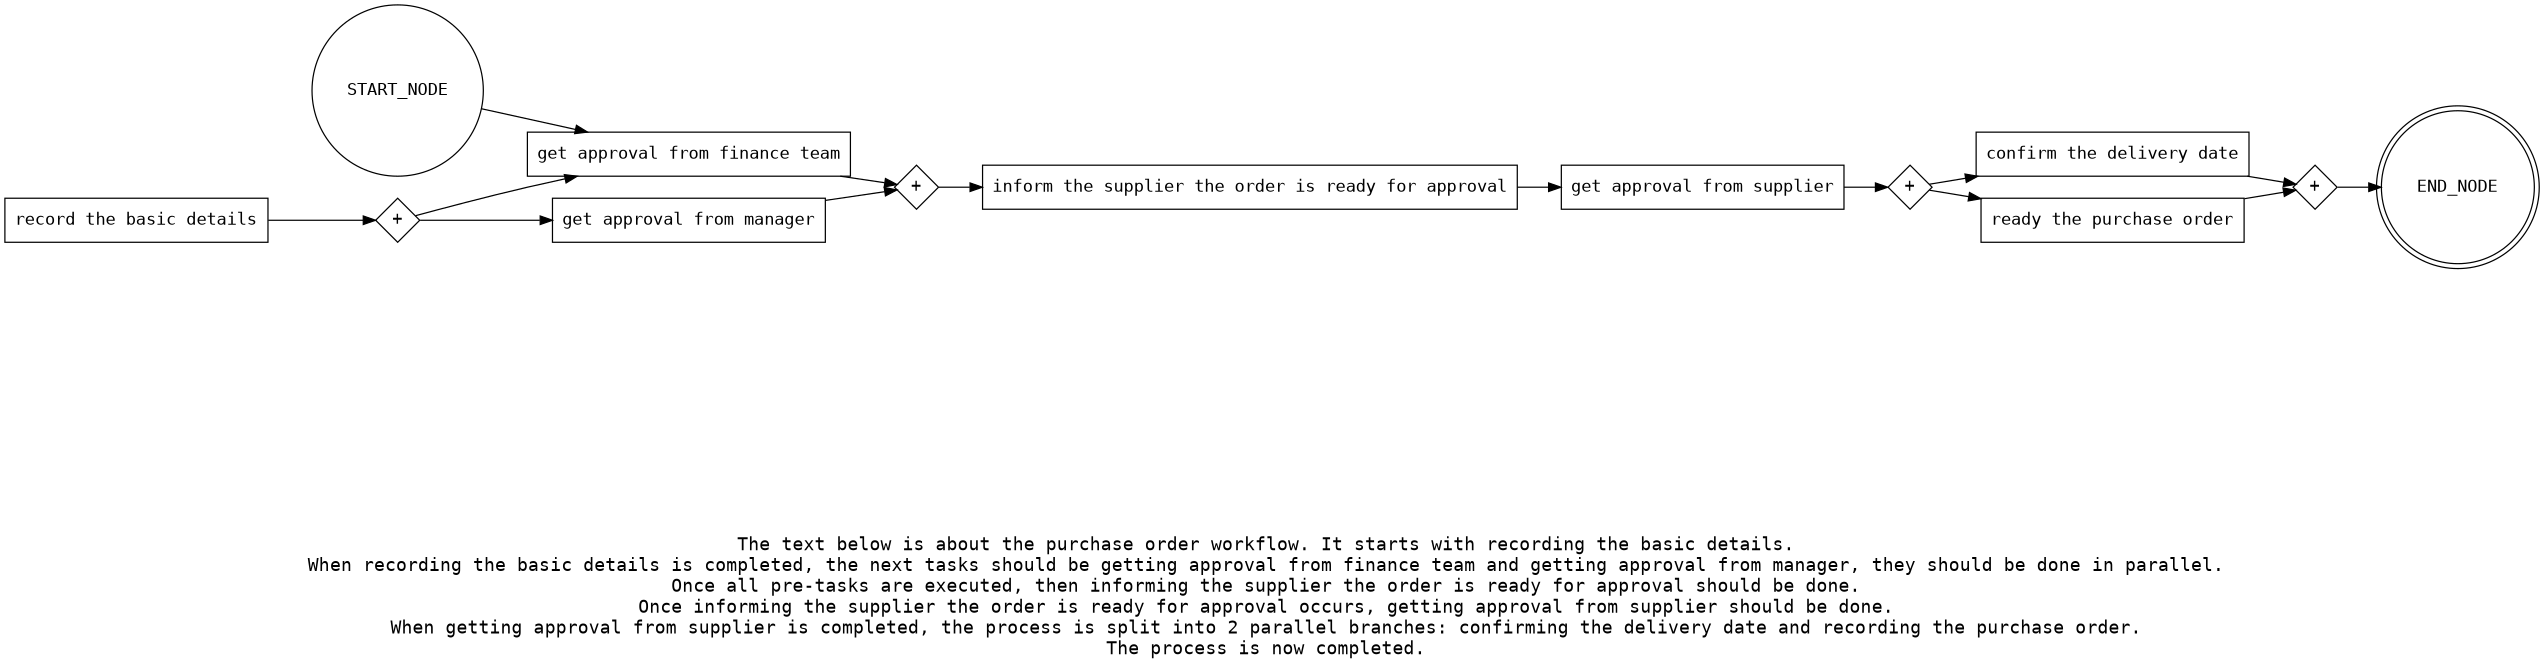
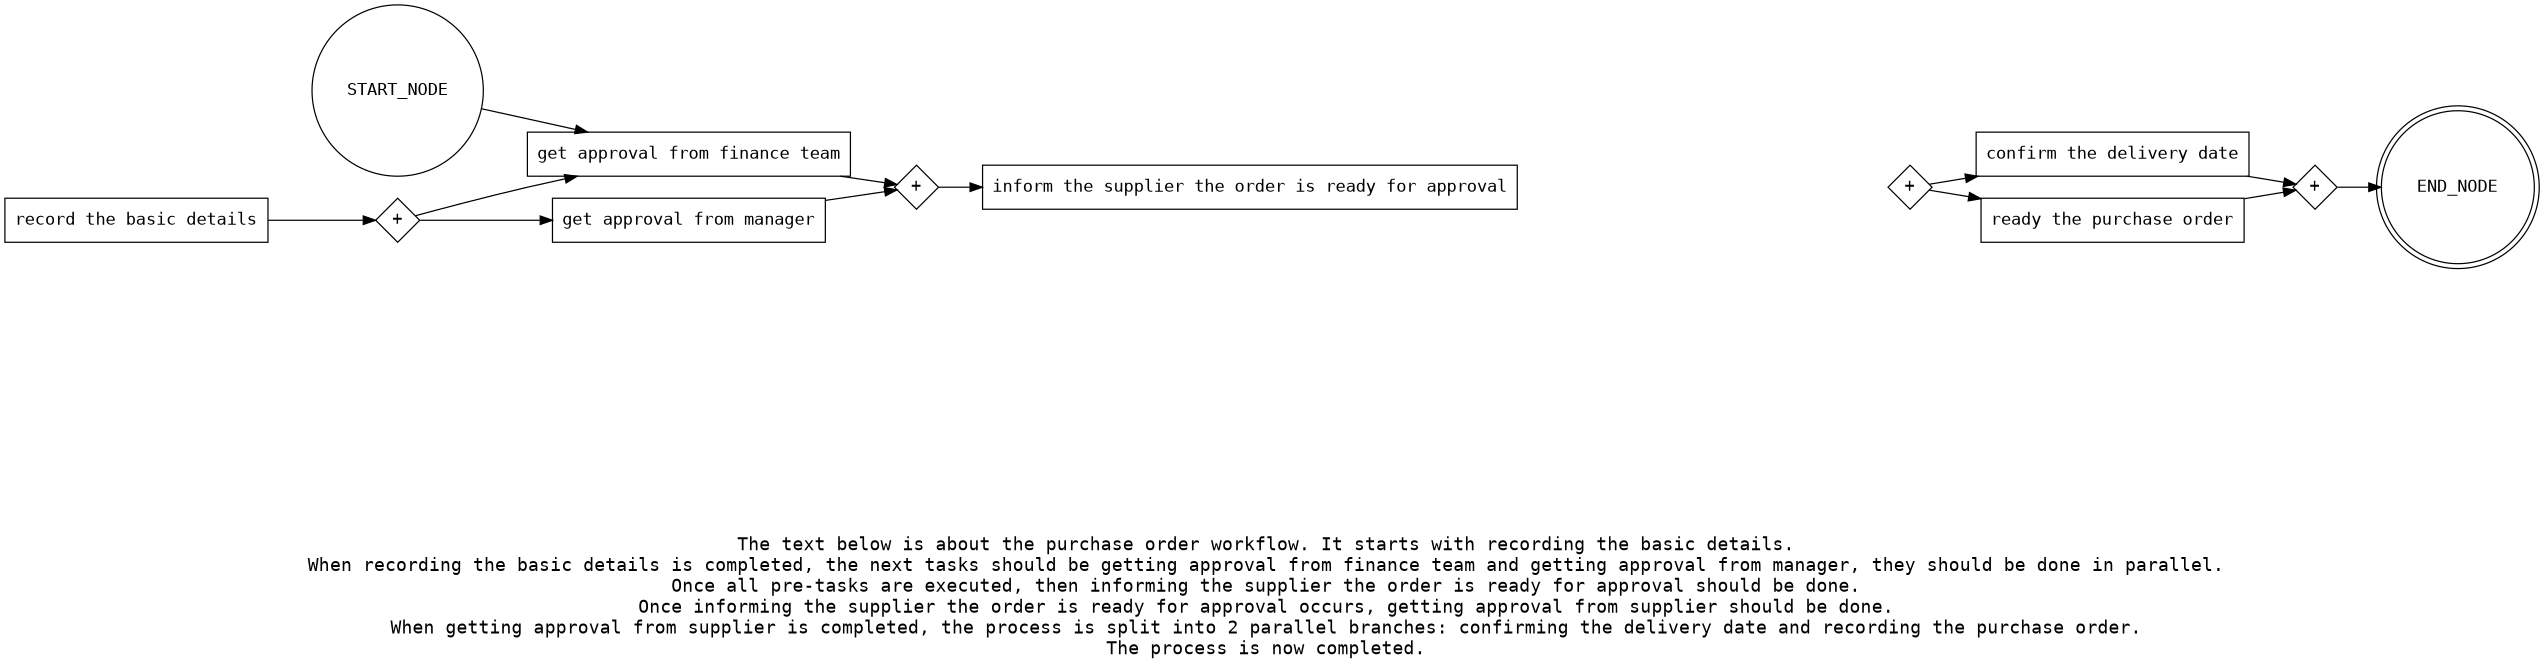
node "get approval from supplier": removed
